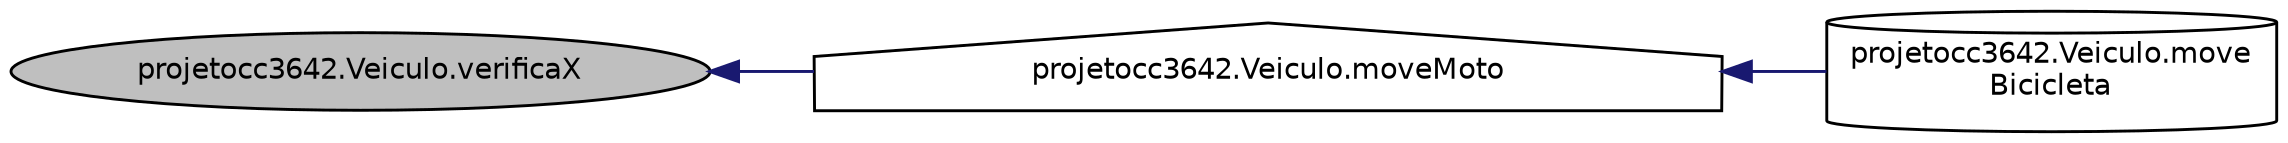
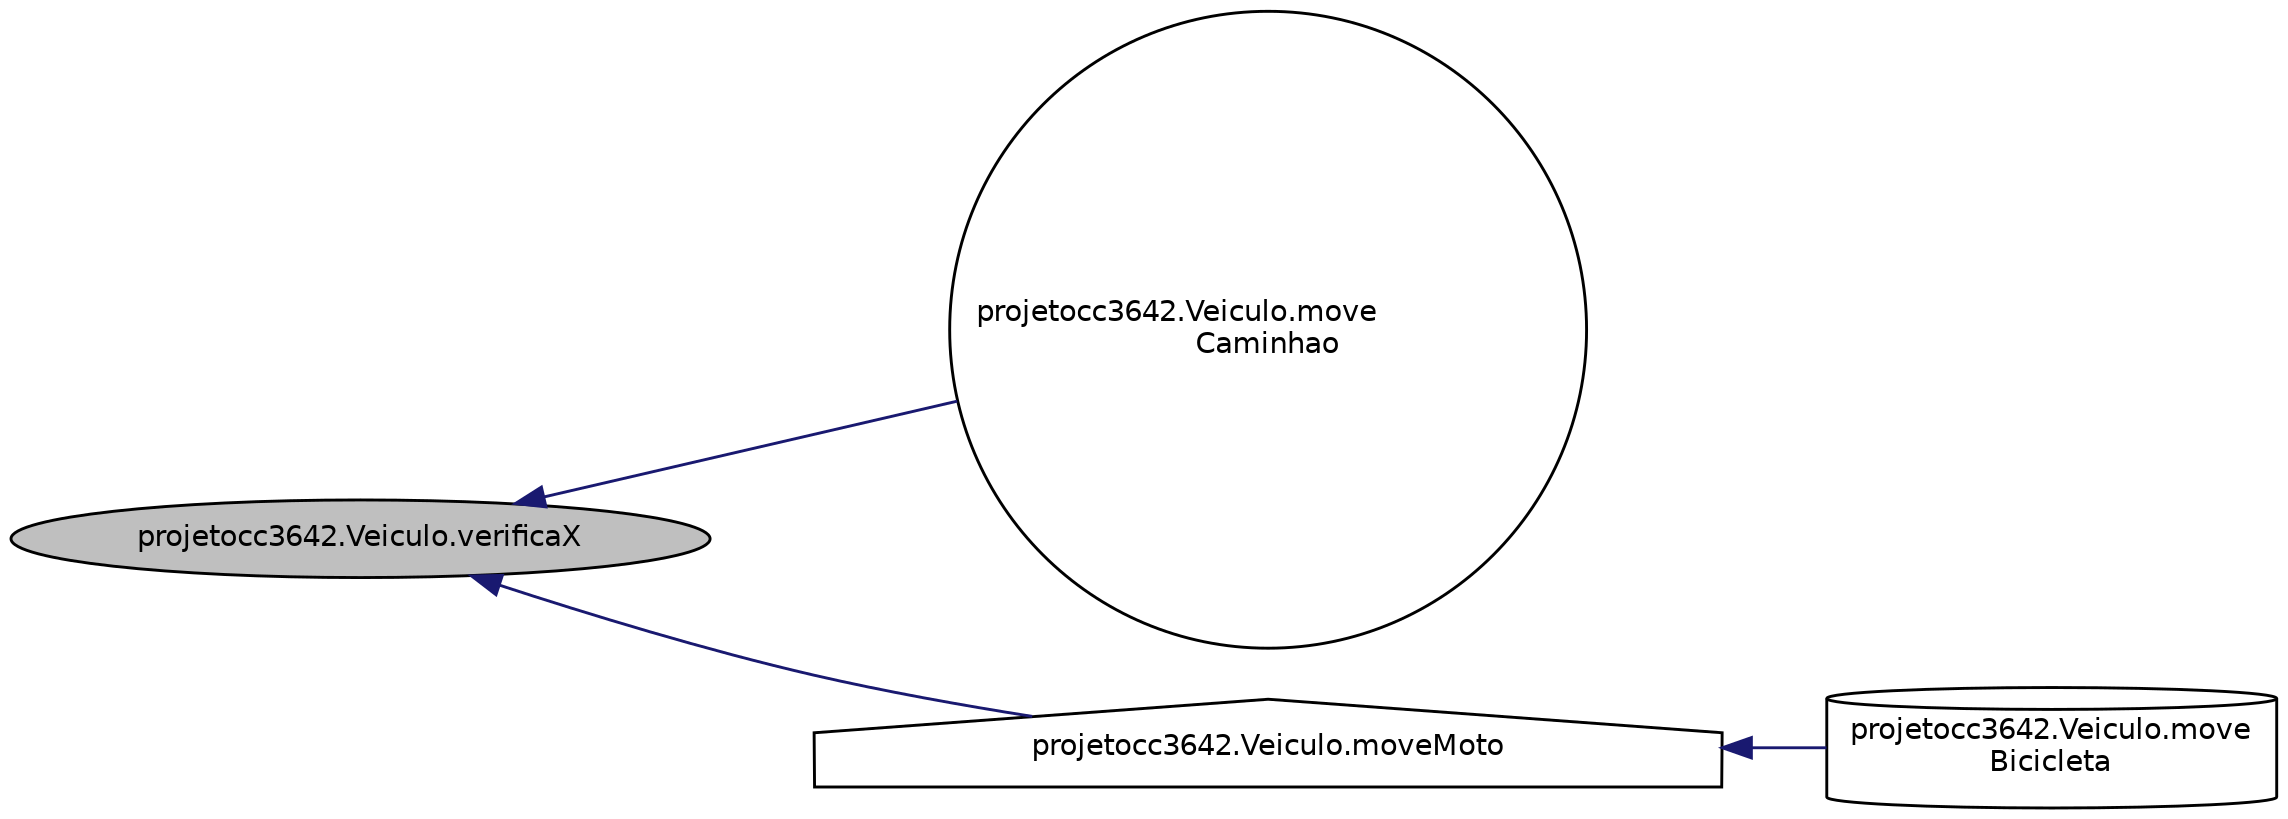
node "projetocc3642.Veiculo.move Caminhao": added
